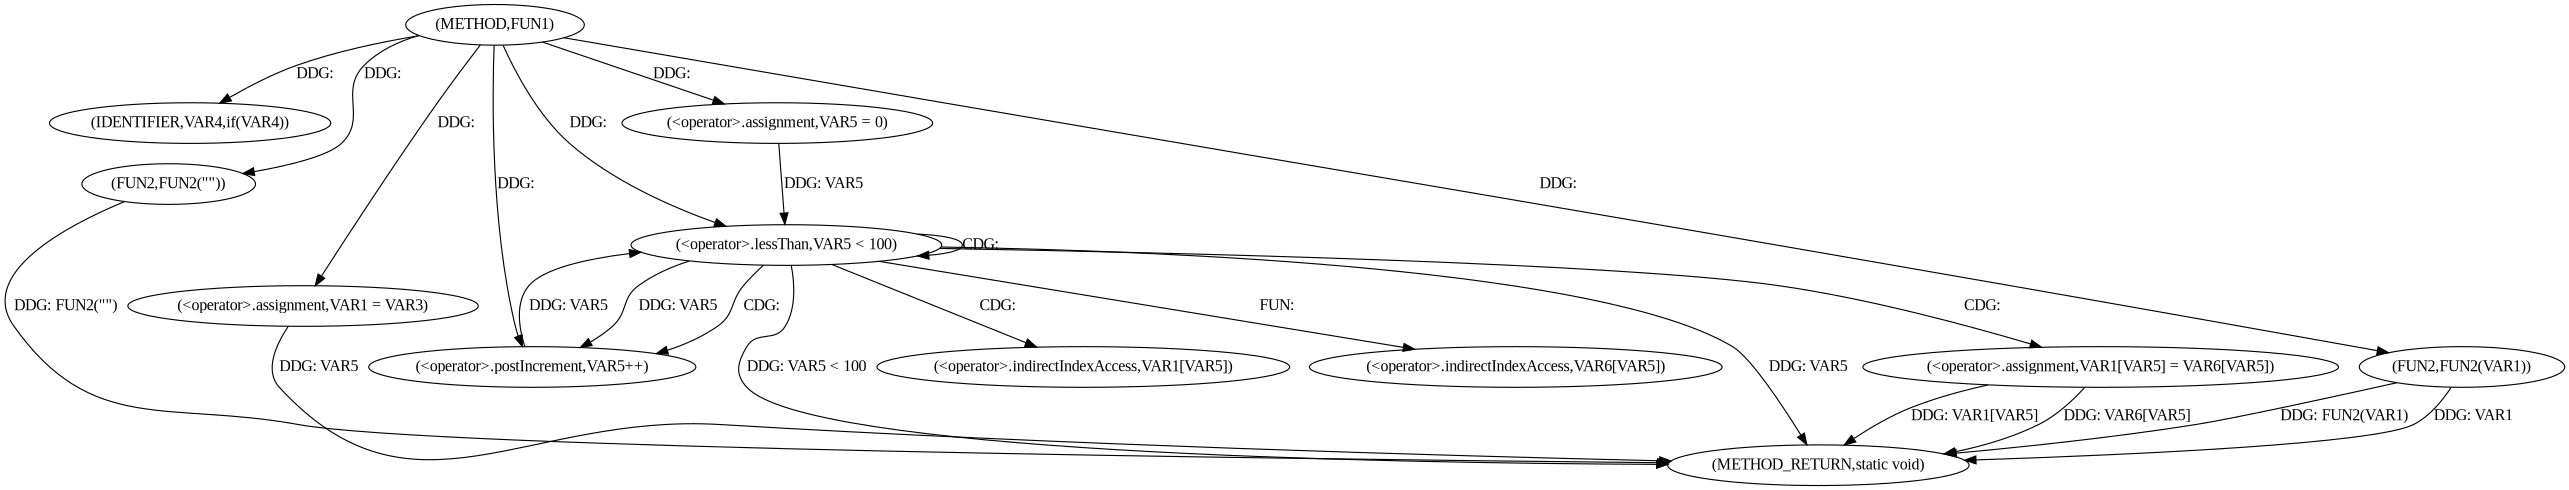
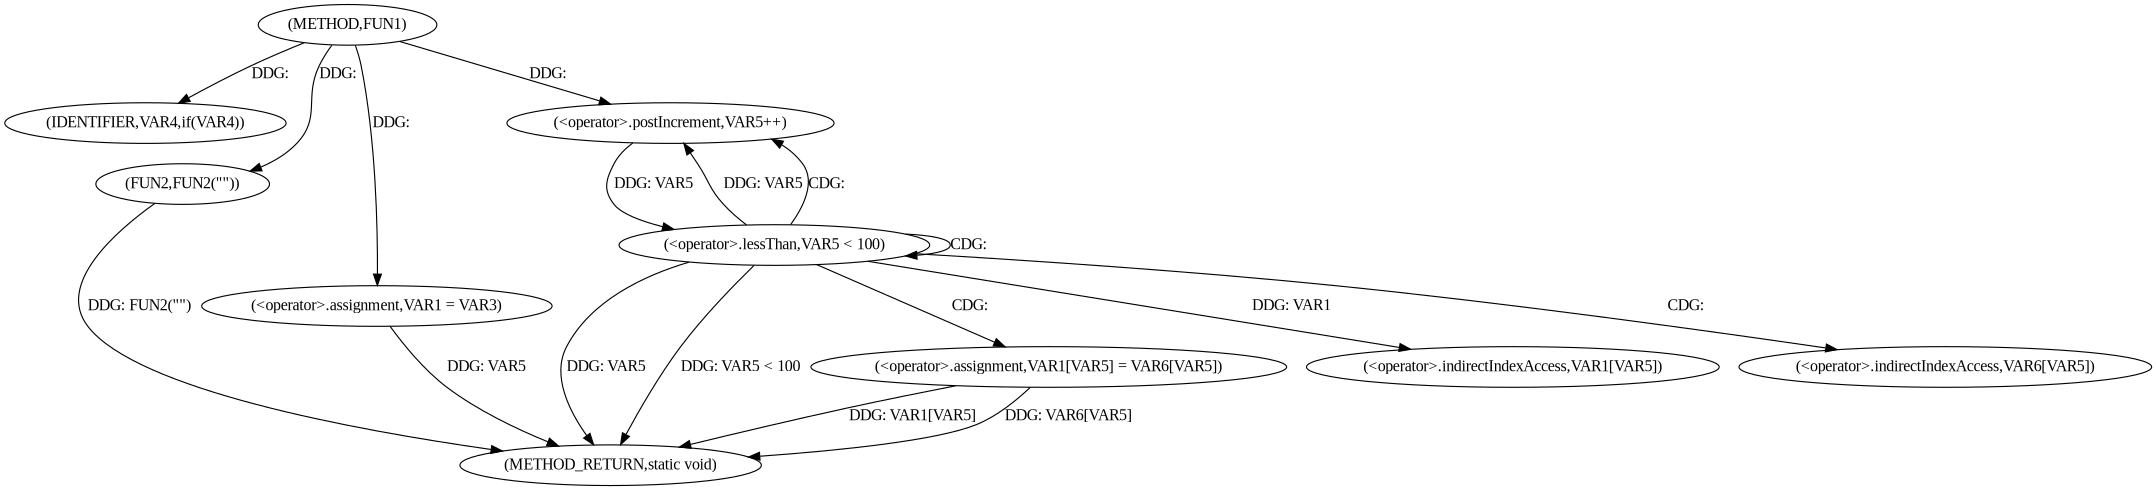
node "(<operator>.assignment,VAR5 = 0)": removed
edge "(METHOD,FUN1)" -> "(<operator>.lessThan,VAR5 < 100)": removed, label "DDG:"
edge "(<operator>.lessThan,VAR5 < 100)" -> "(<operator>.indirectIndexAccess,VAR1[VAR5])": label "CDG: " -> "DDG: VAR1"
edge "(<operator>.lessThan,VAR5 < 100)" -> "(<operator>.indirectIndexAccess,VAR6[VAR5])": label "FUN: " -> "CDG: "
node "(FUN2,FUN2(VAR1))": removed
